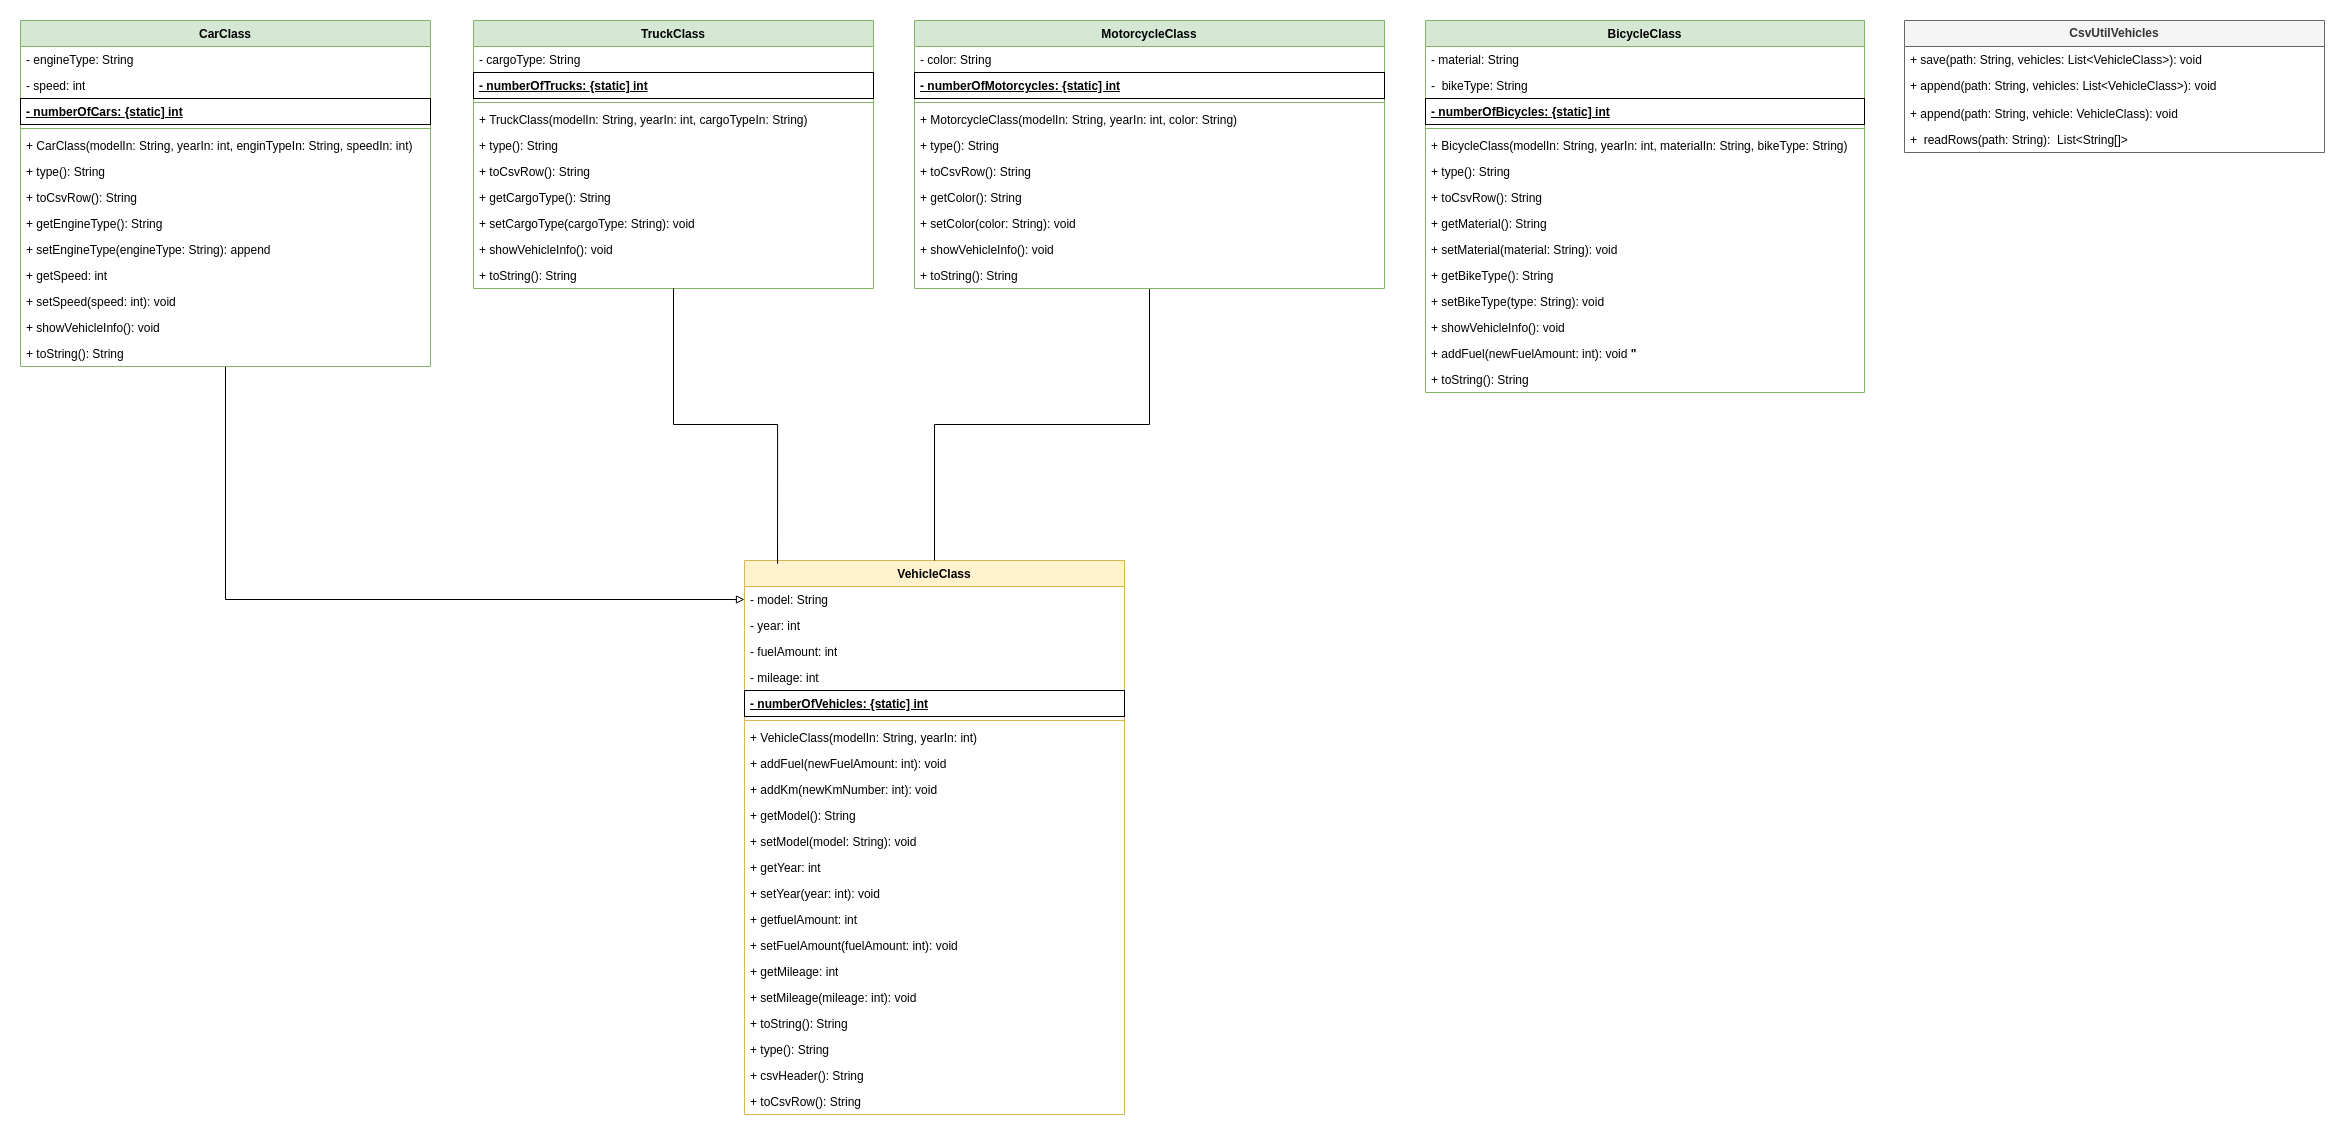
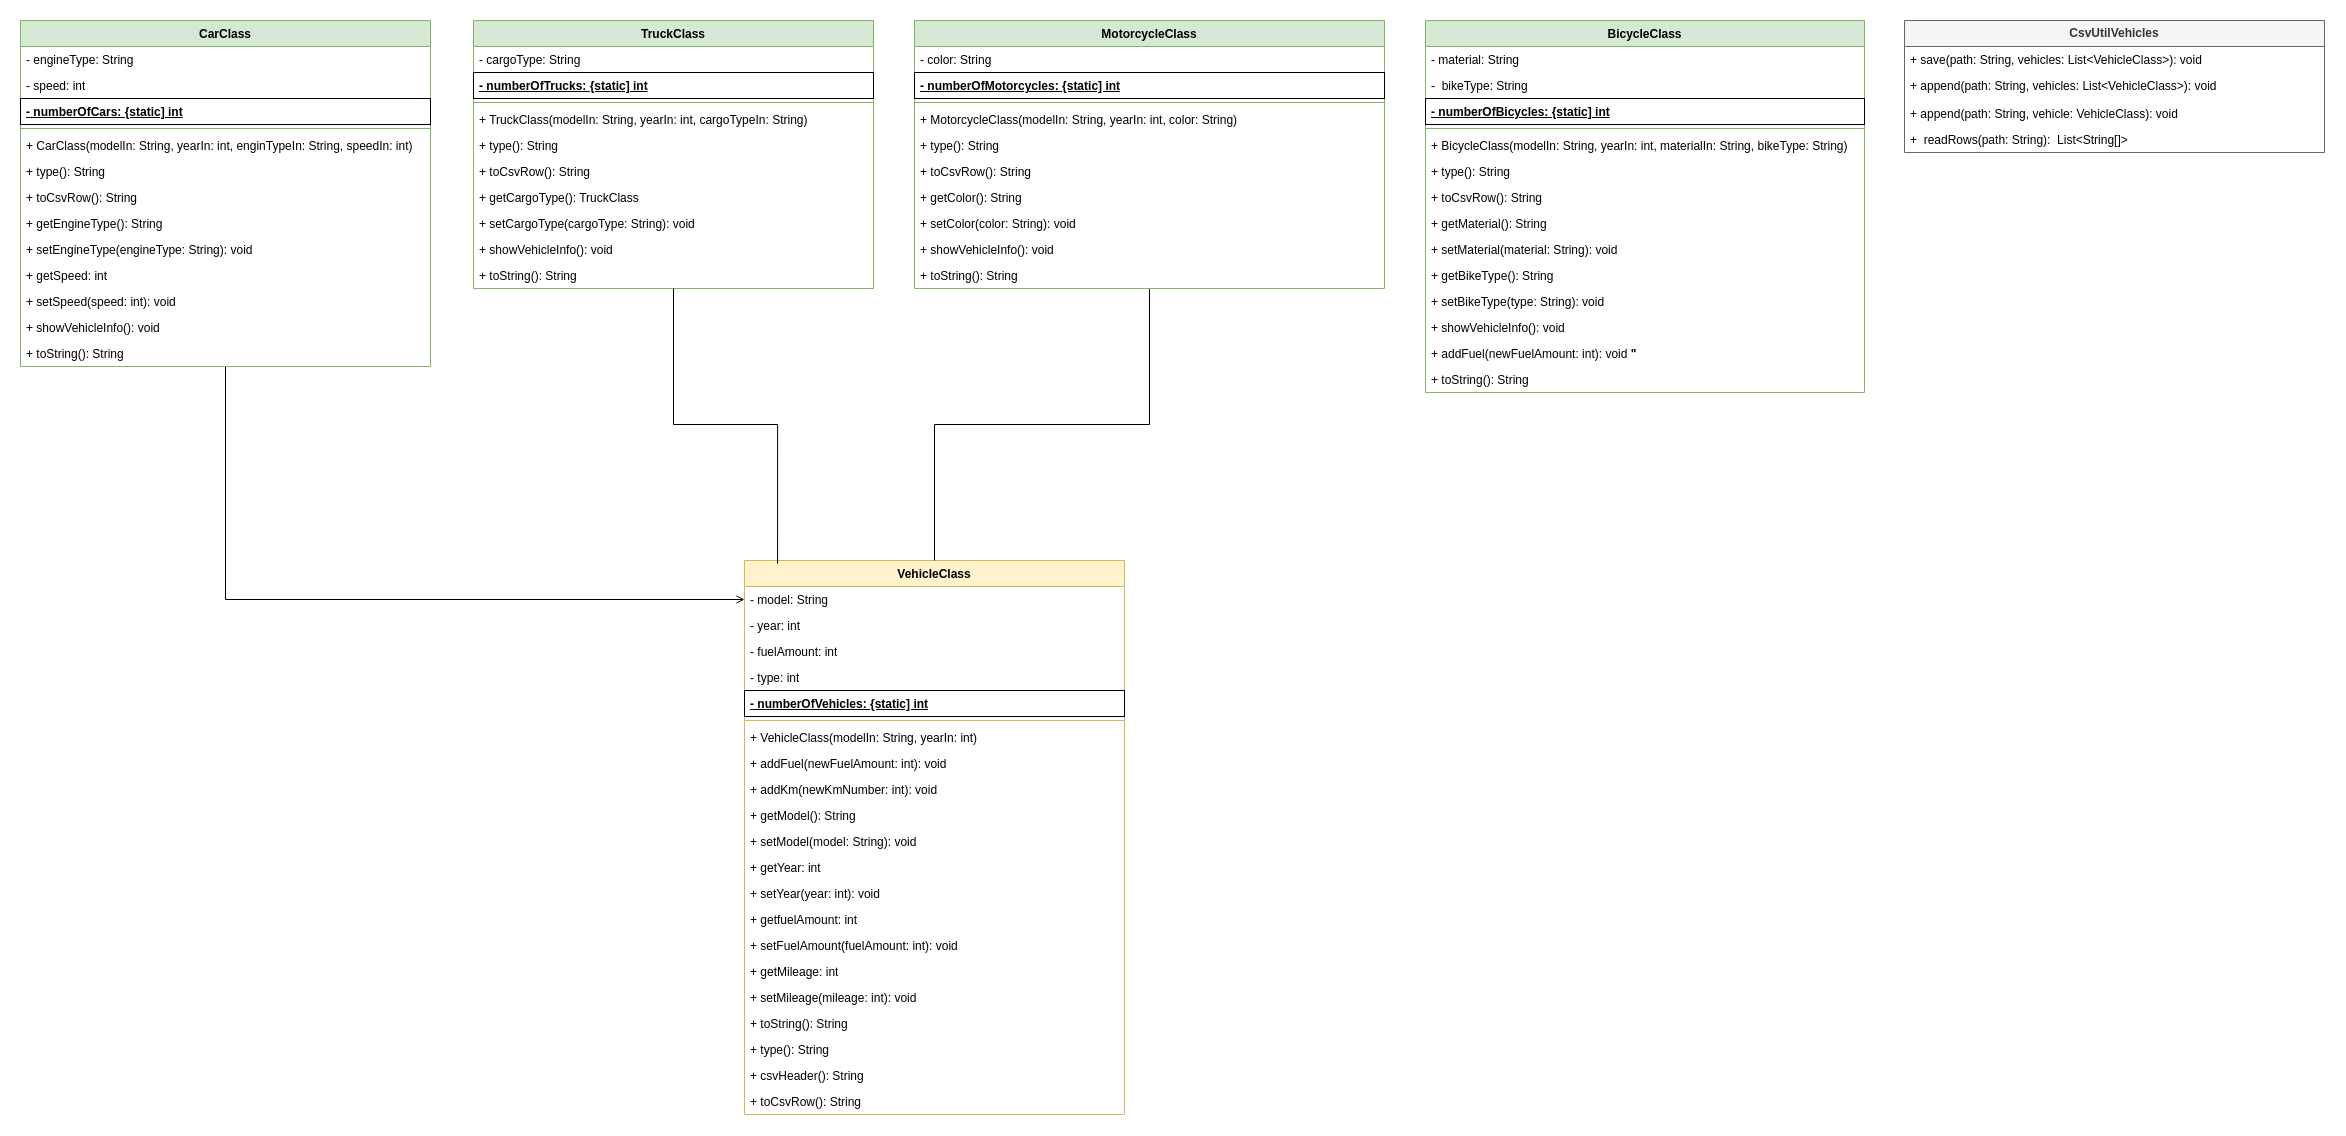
node "+ getCargoType(): String": label "+ getCargoType(): String" -> "+ getCargoType(): TruckClass"
node "+ setEngineType(engineType: String): append": label "+ setEngineType(engineType: String): append" -> "+ setEngineType(engineType: String): void"
edge "CarClass" -> "- model: String": arrowhead block -> open
node "- mileage: int": label "- mileage: int" -> "- type: int"
